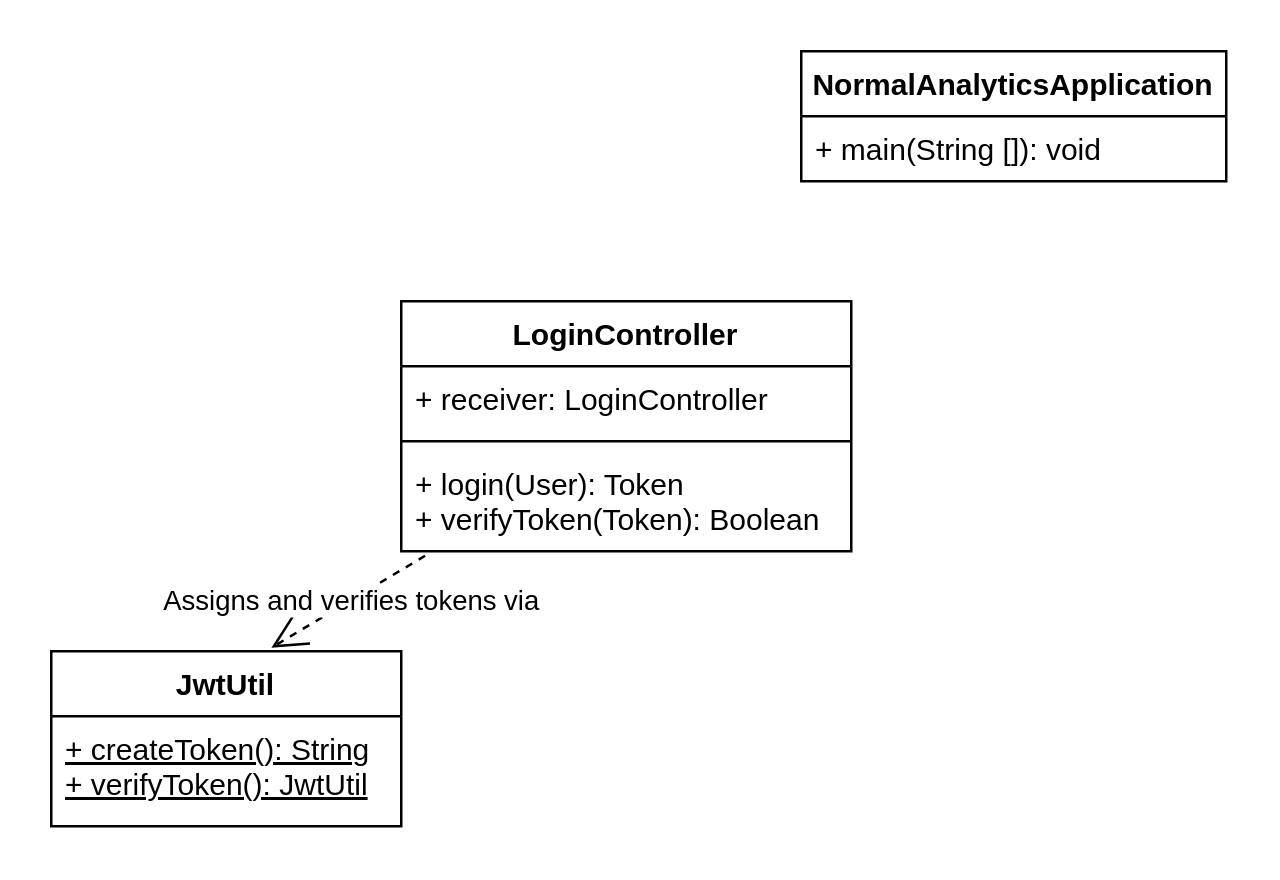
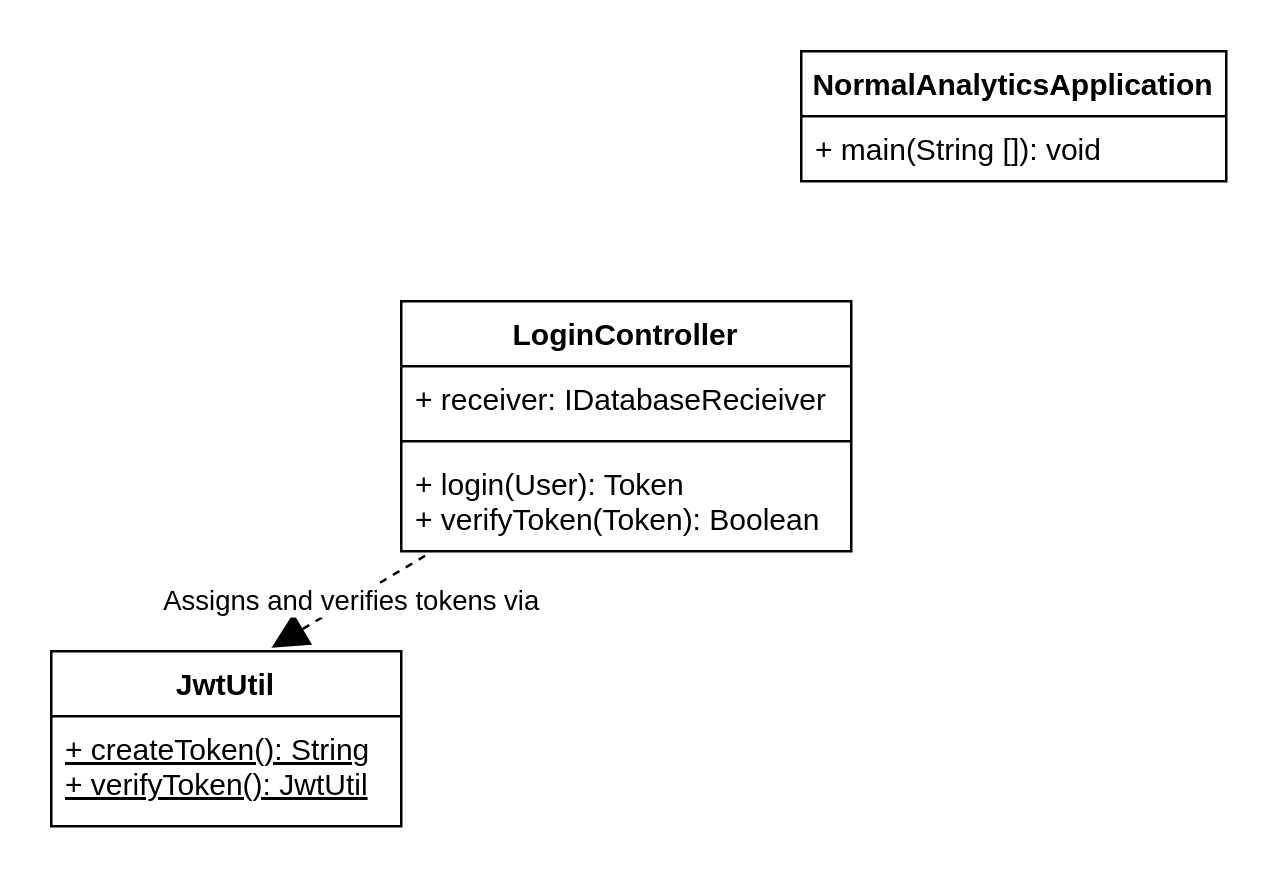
node "+ receiver: LoginController": label "+ receiver: LoginController" -> "+ receiver: IDatabaseRecieiver"
edge "+ login(User): Token + verifyToken(Token): Boolean" -> "JwtUtil": arrowhead open -> block
